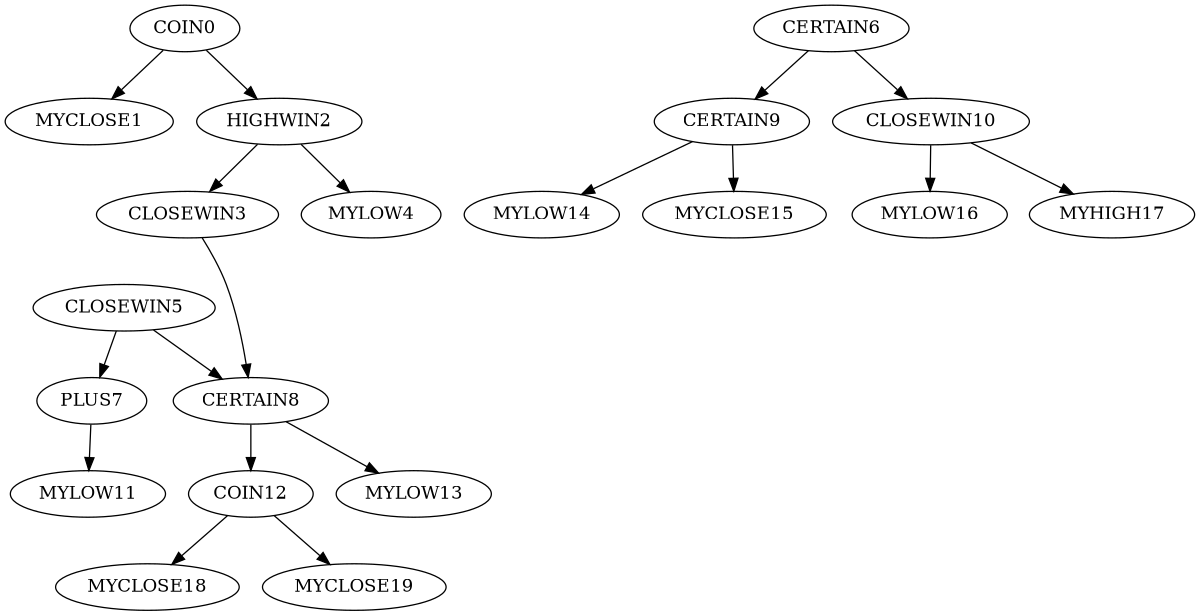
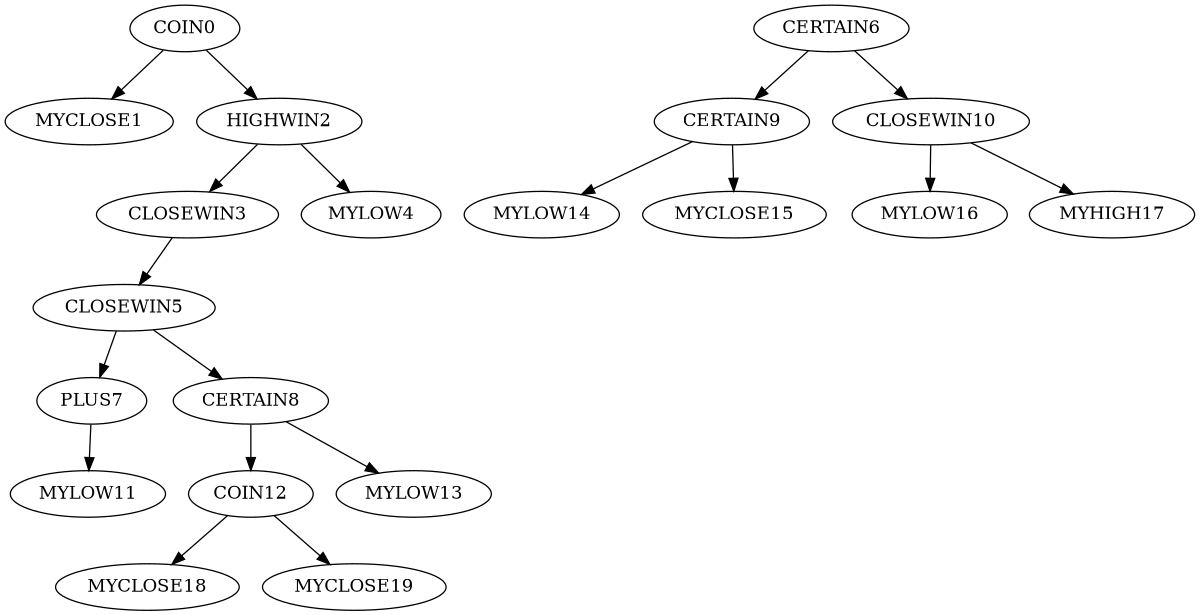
edge "CLOSEWIN3" -> "CERTAIN8": now "CLOSEWIN3" -> "CLOSEWIN5"
